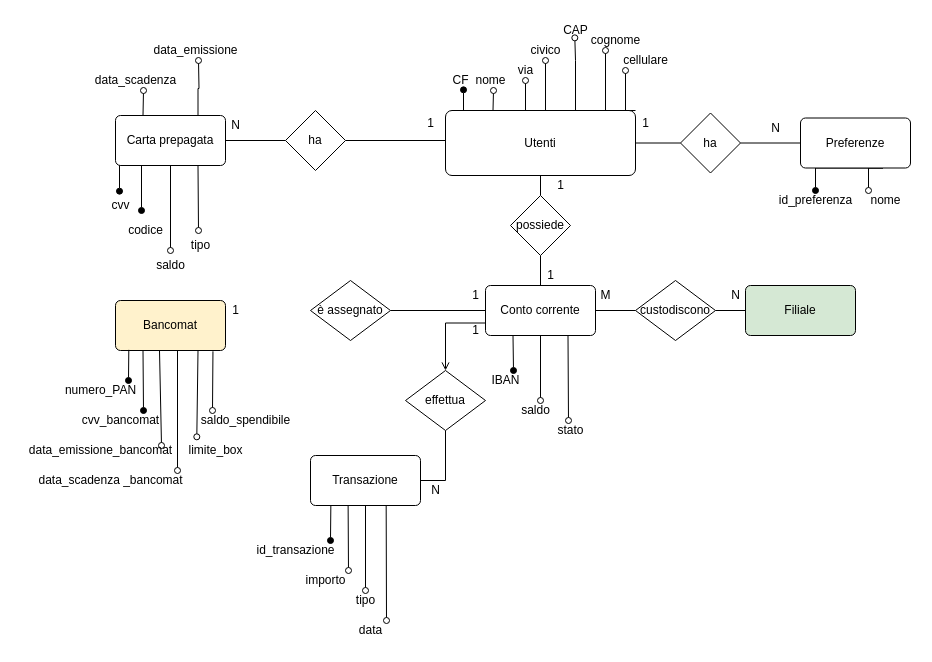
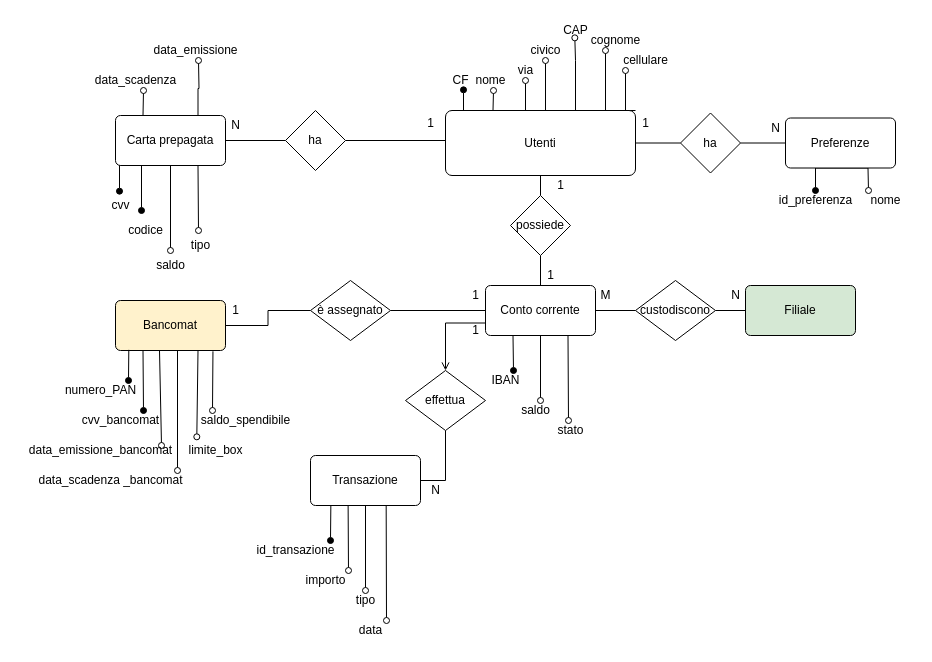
node "Preferenze": moved (856, 143) -> (841, 143)
edge "è assegnato" -- "Bancomat": added
